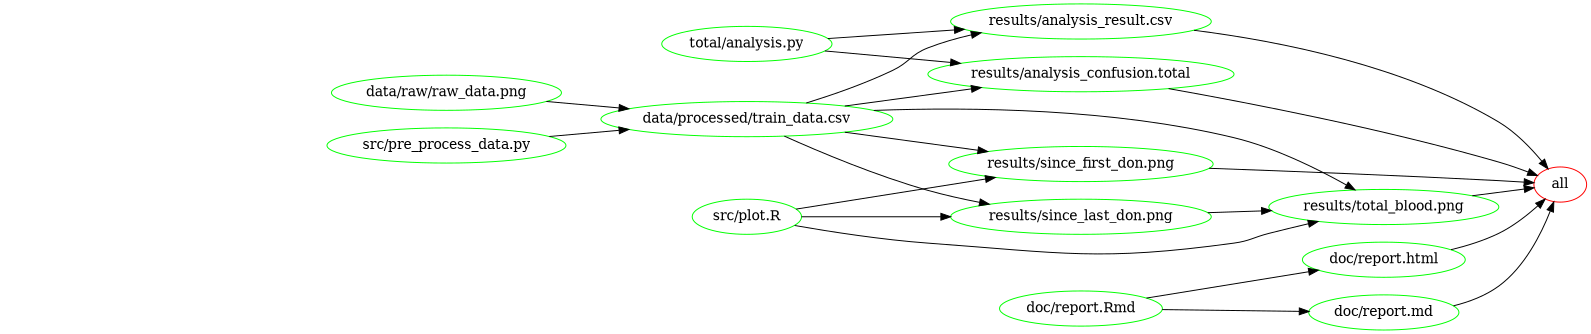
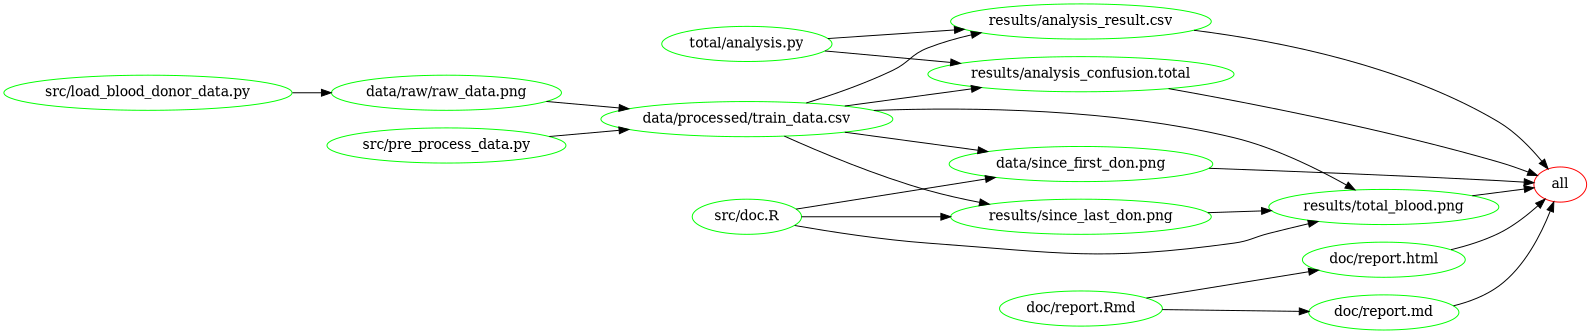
node "src/load_blood_donor_data.py": added
node "results/since_first_don.png": label "results/since_first_don.png" -> "data/since_first_don.png"
node "src/plot.R": label "src/plot.R" -> "src/doc.R"
